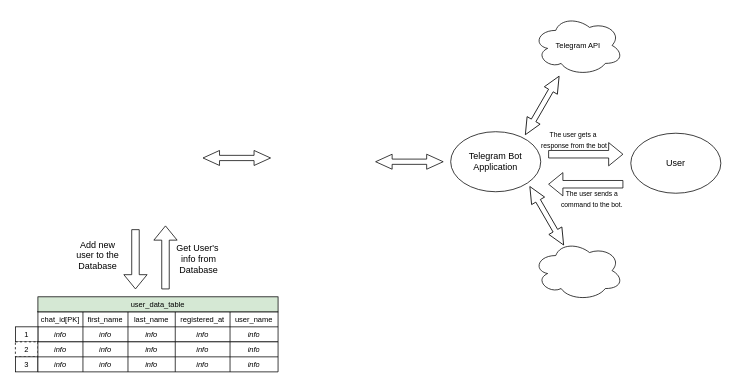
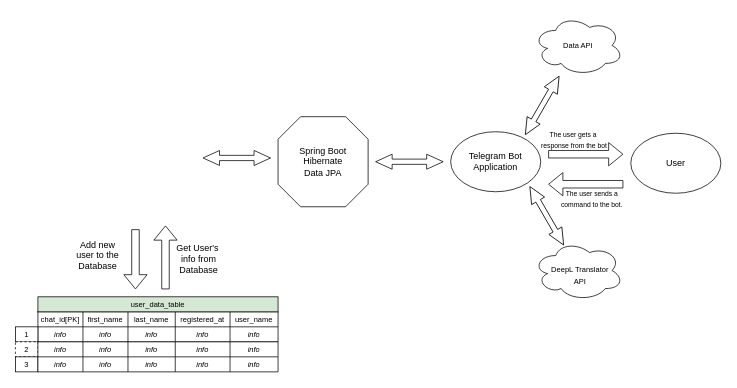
node "Telegram API": label "Telegram API" -> "Data API"
node "Spring Boot Hibernate Data JPA": added
node "DeepL Translator API": added
